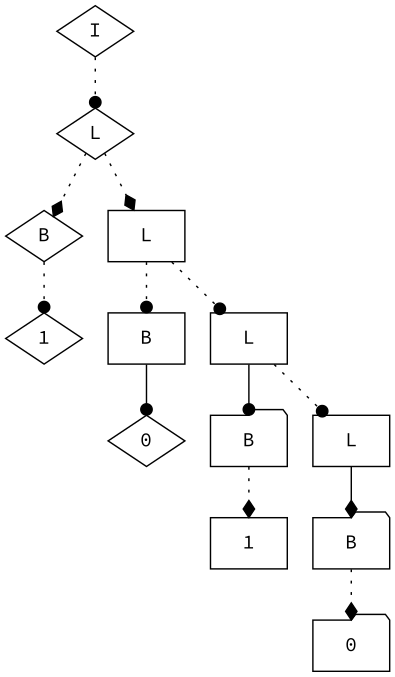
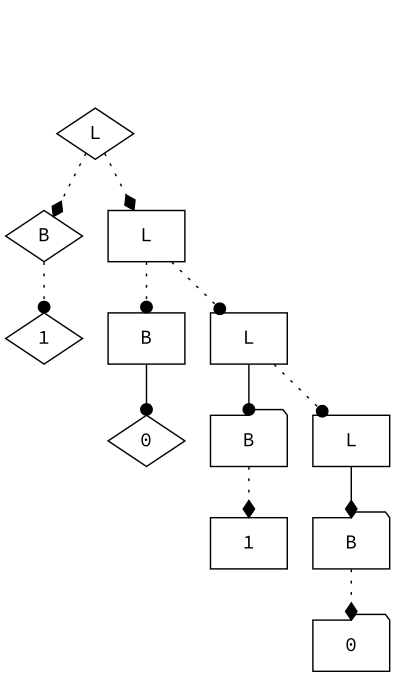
node "I": removed
